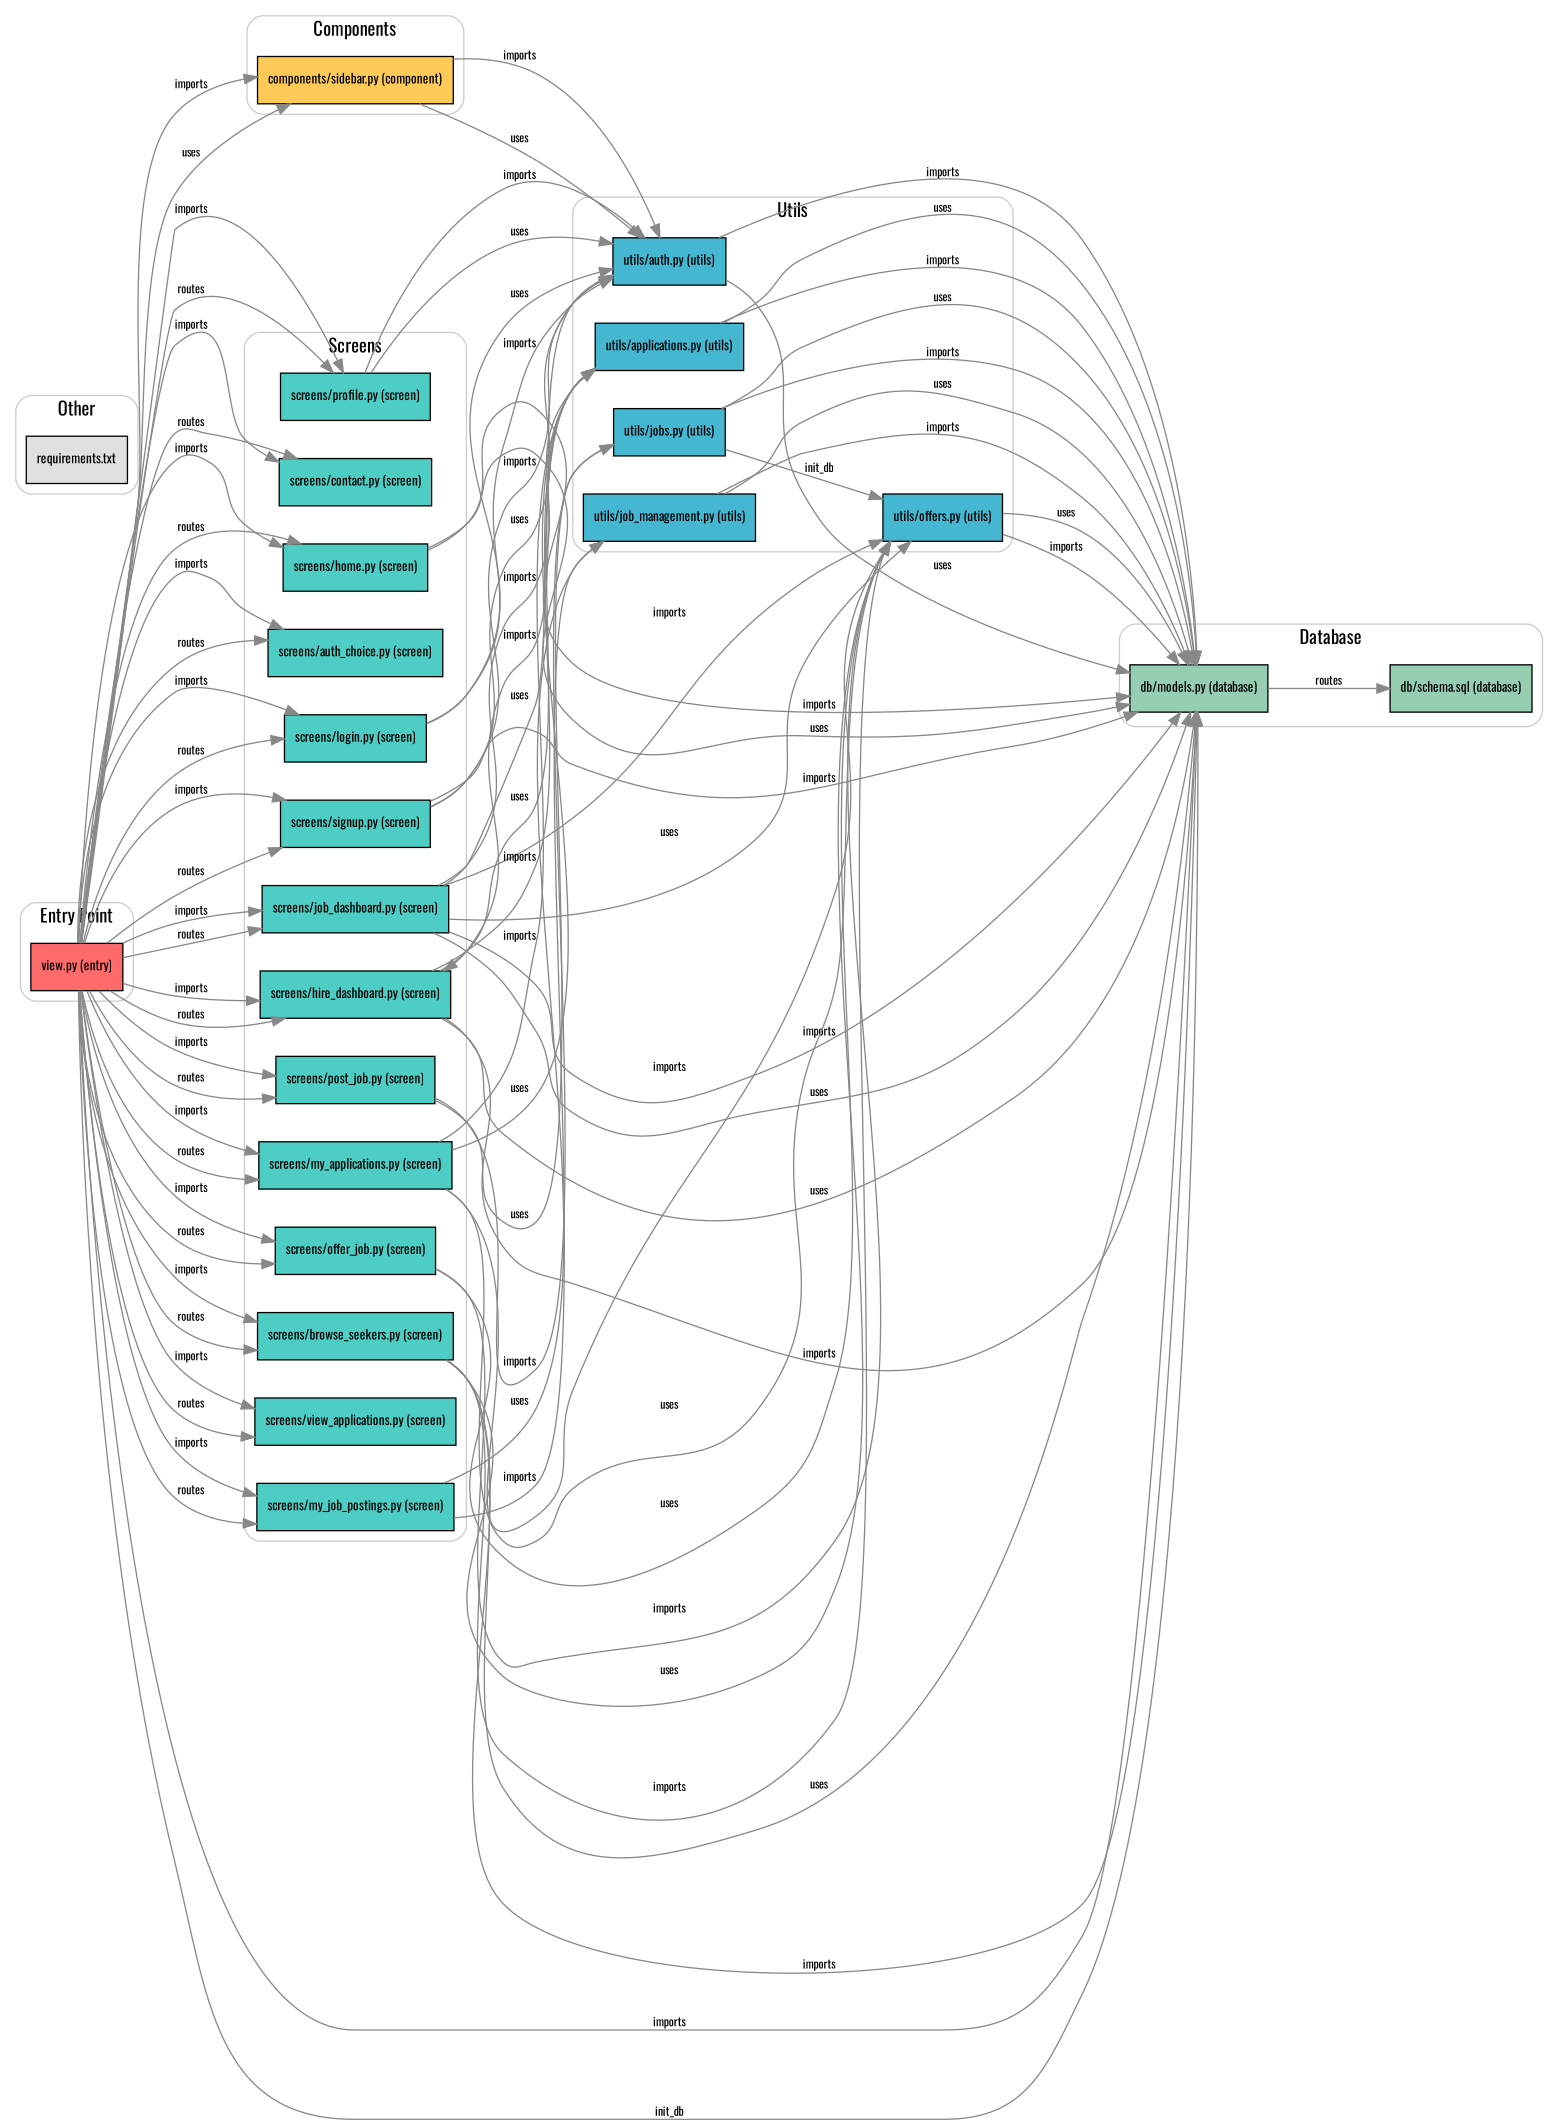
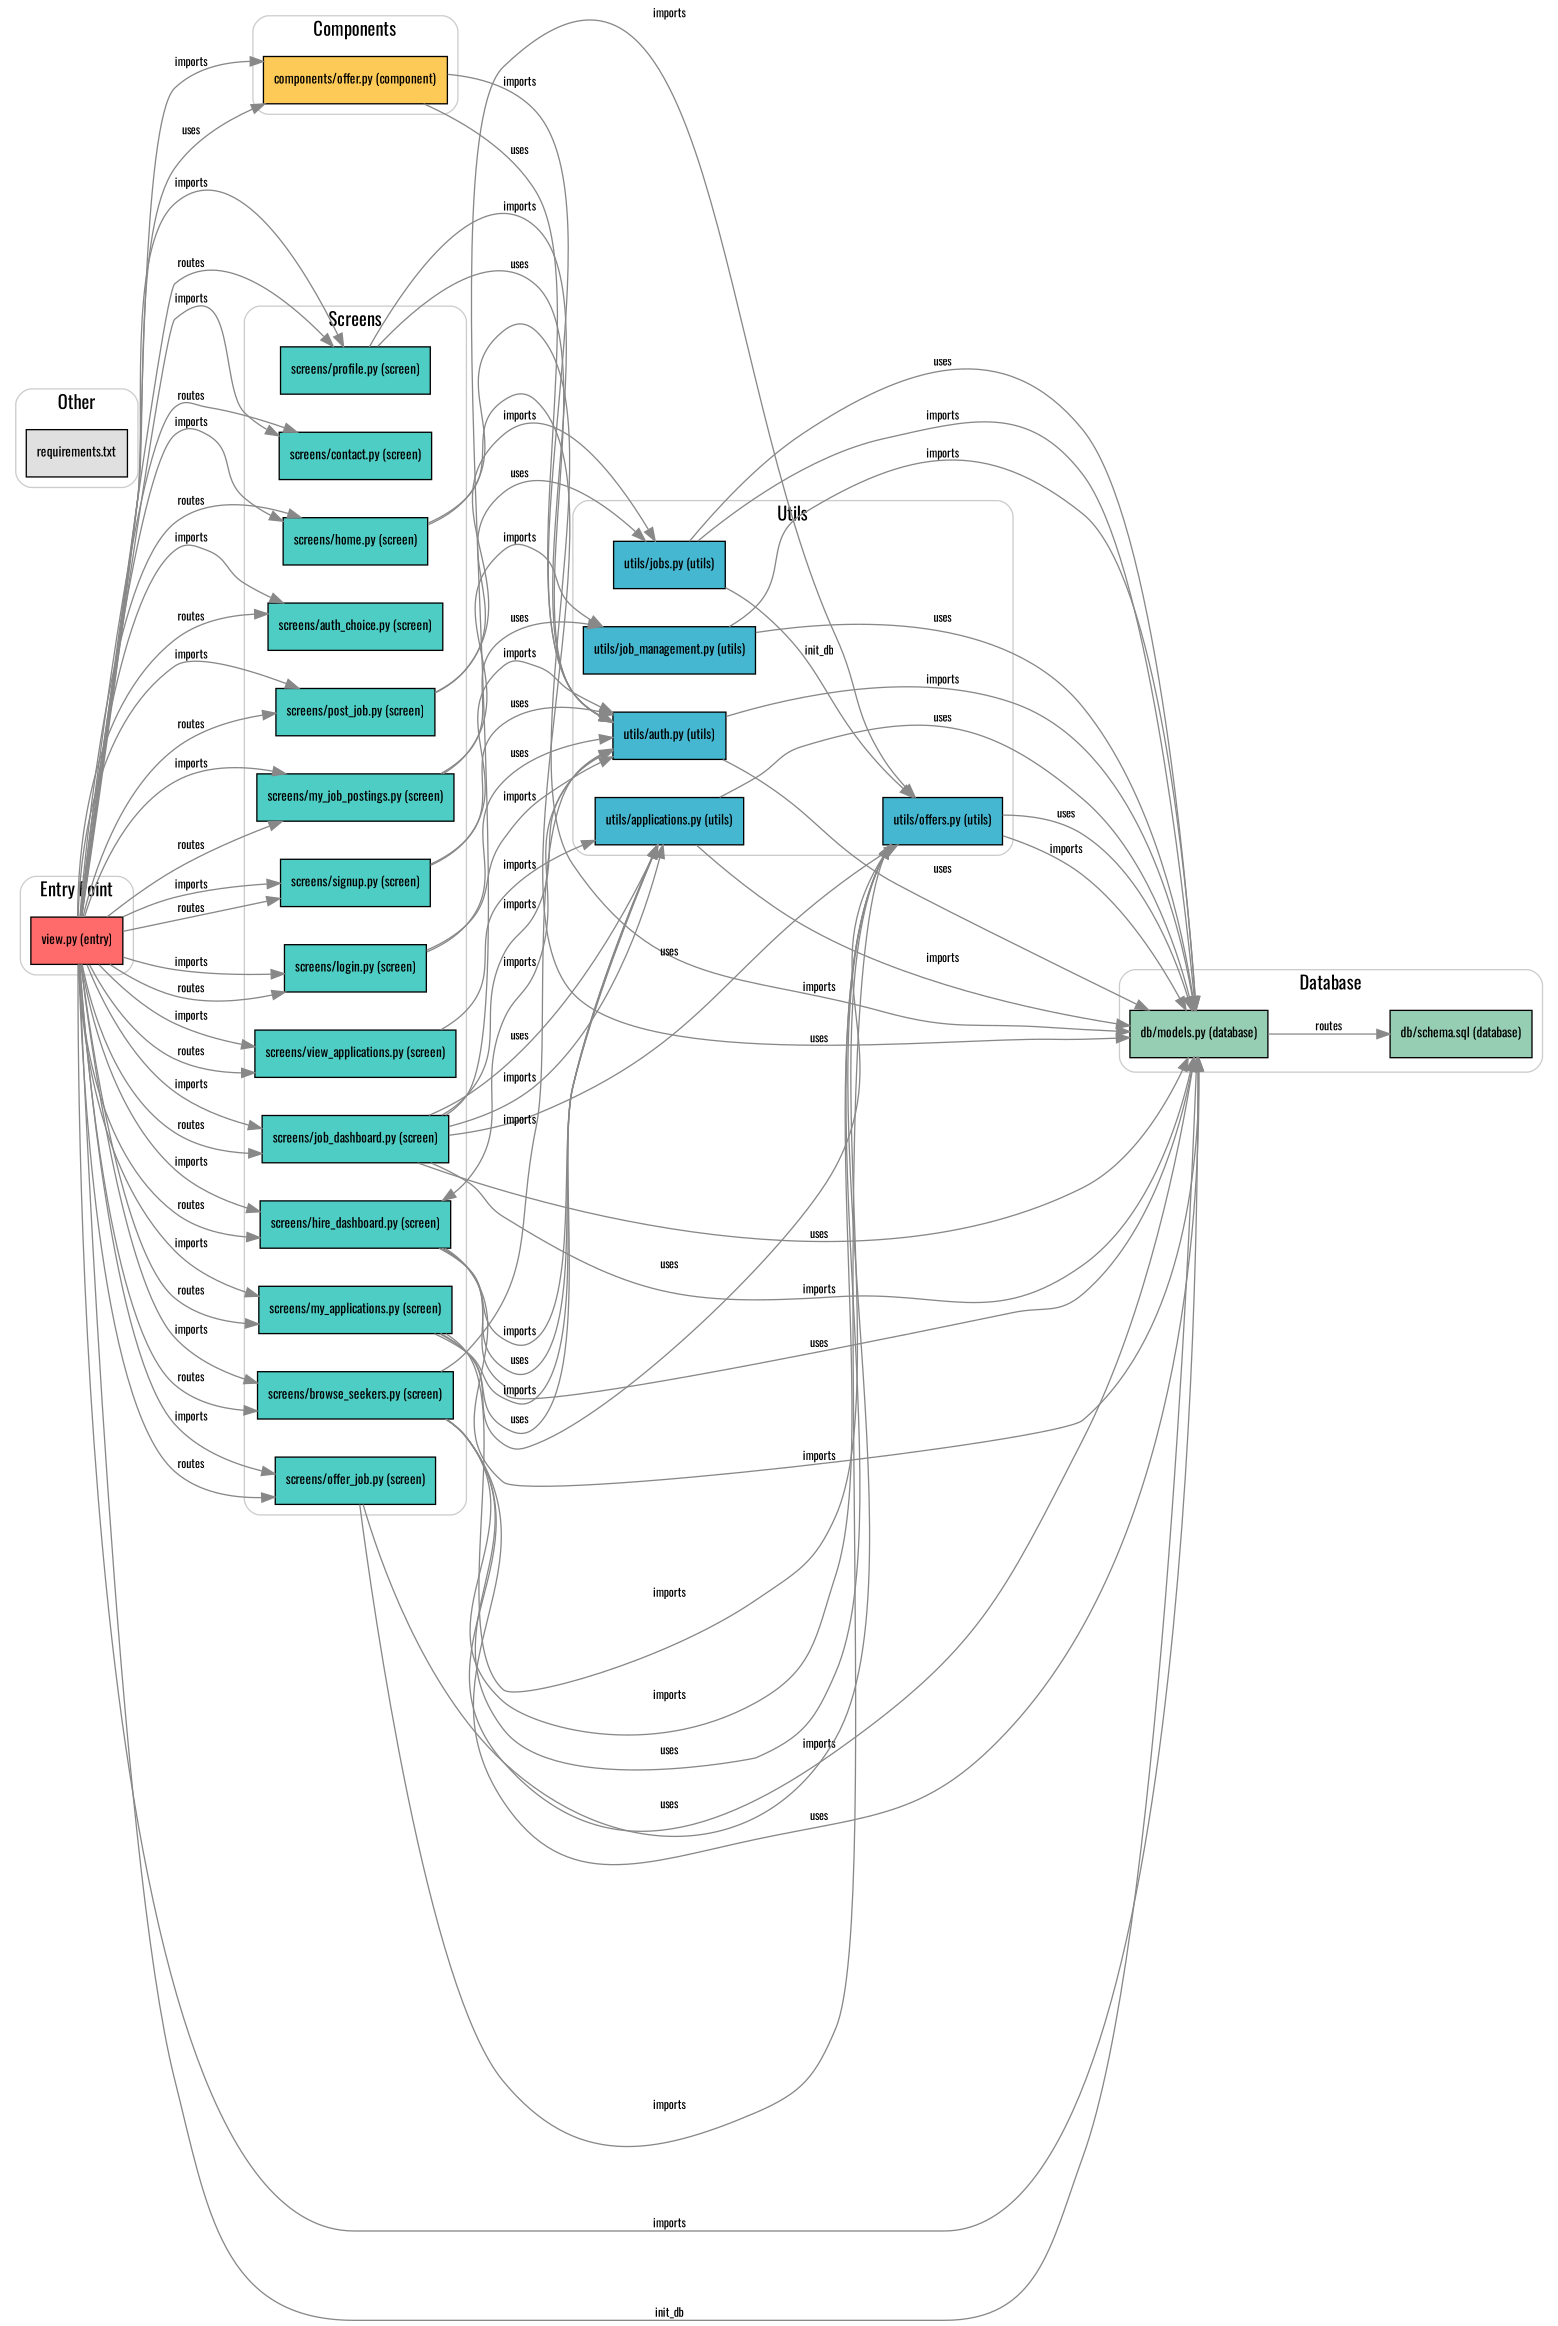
node "components/sidebar.py (component)": label "components/sidebar.py (component)" -> "components/offer.py (component)"
edge "screens/signup.py (screen)" -> "db/models.py (database)": removed, label "imports"
edge "screens/view_applications.py (screen)" -> "utils/applications.py (utils)": added, label "imports"
edge "screens/job_dashboard.py (screen)" -> "utils/auth.py (utils)": added, label "imports"
edge "screens/browse_seekers.py (screen)" -> "utils/auth.py (utils)": added, label "imports"
